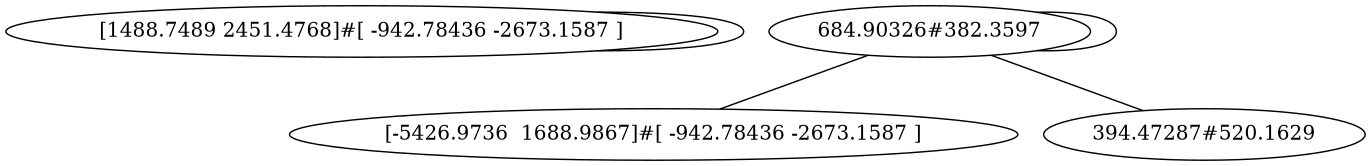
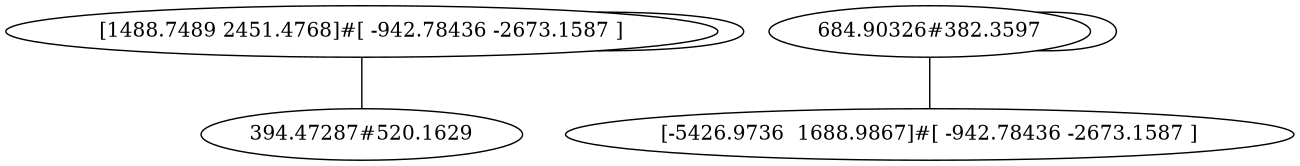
edge "684.90326#382.3597" -- "394.47287#520.1629": now "[1488.7489 2451.4768]#[ -942.78436 -2673.1587 ]" -- "394.47287#520.1629"
